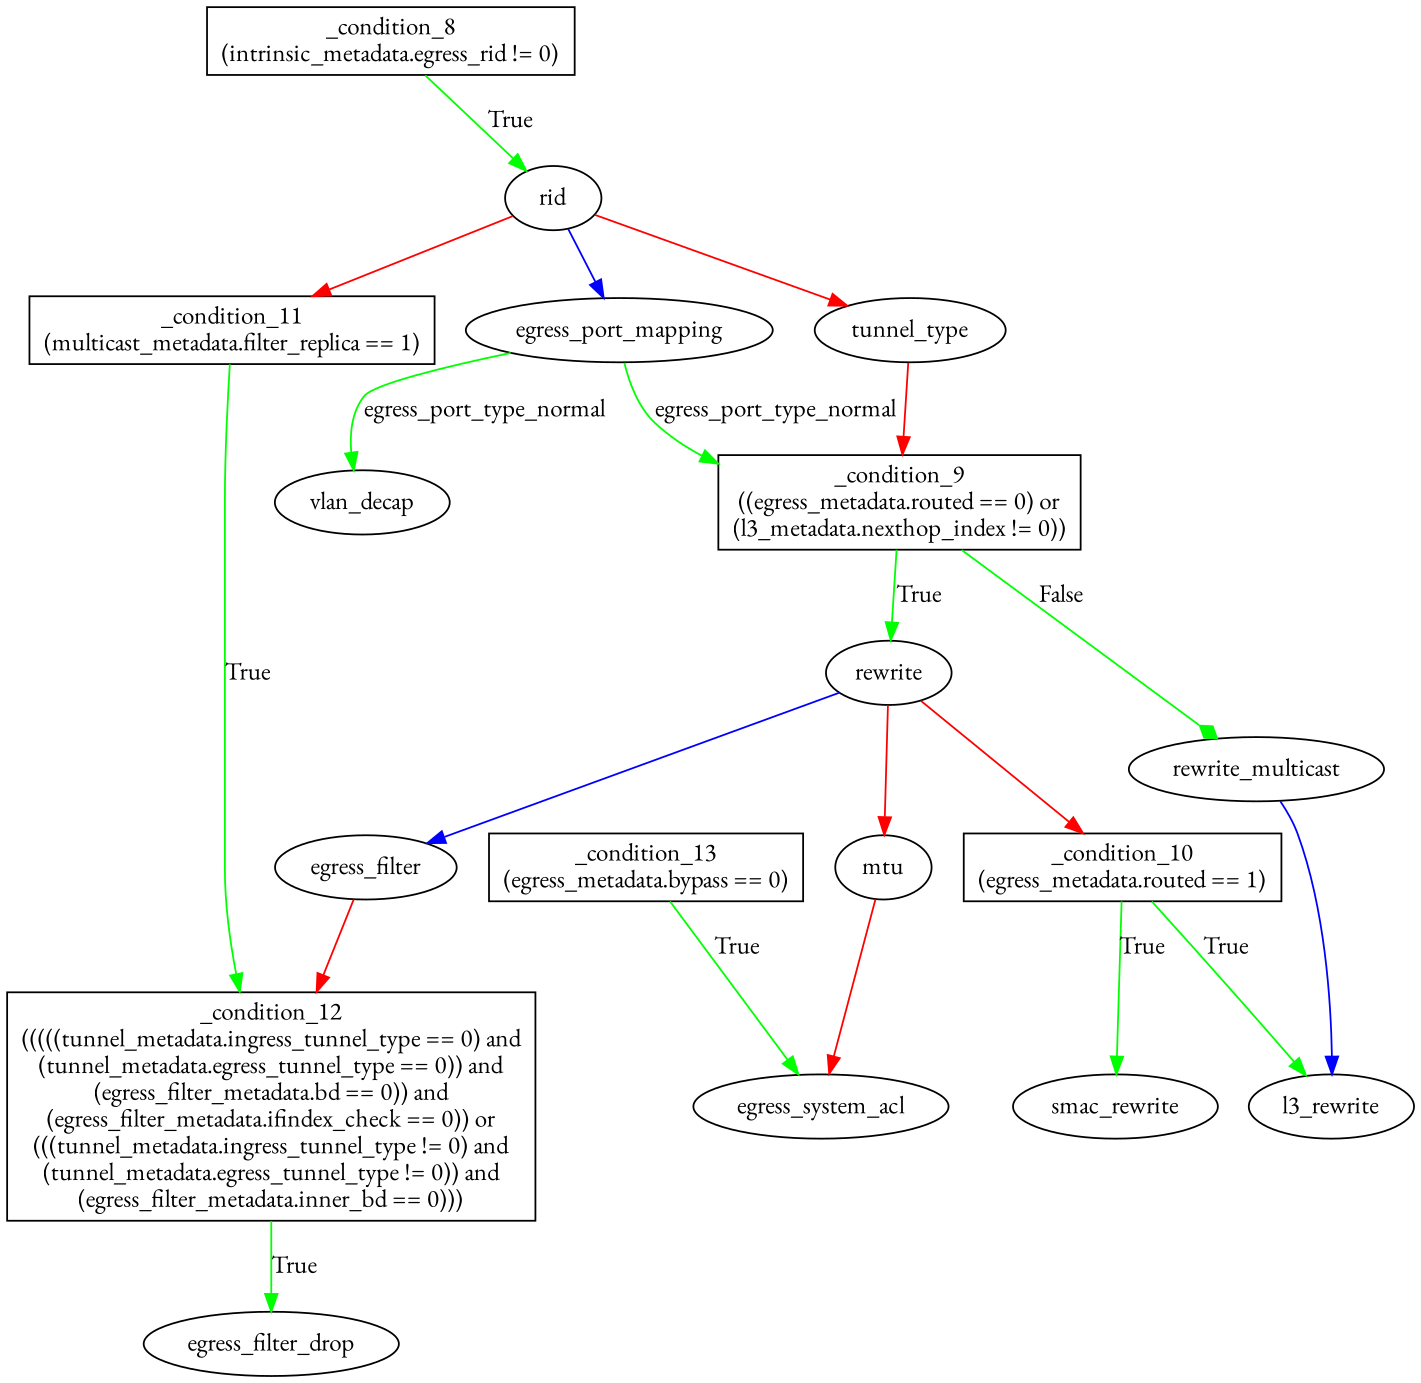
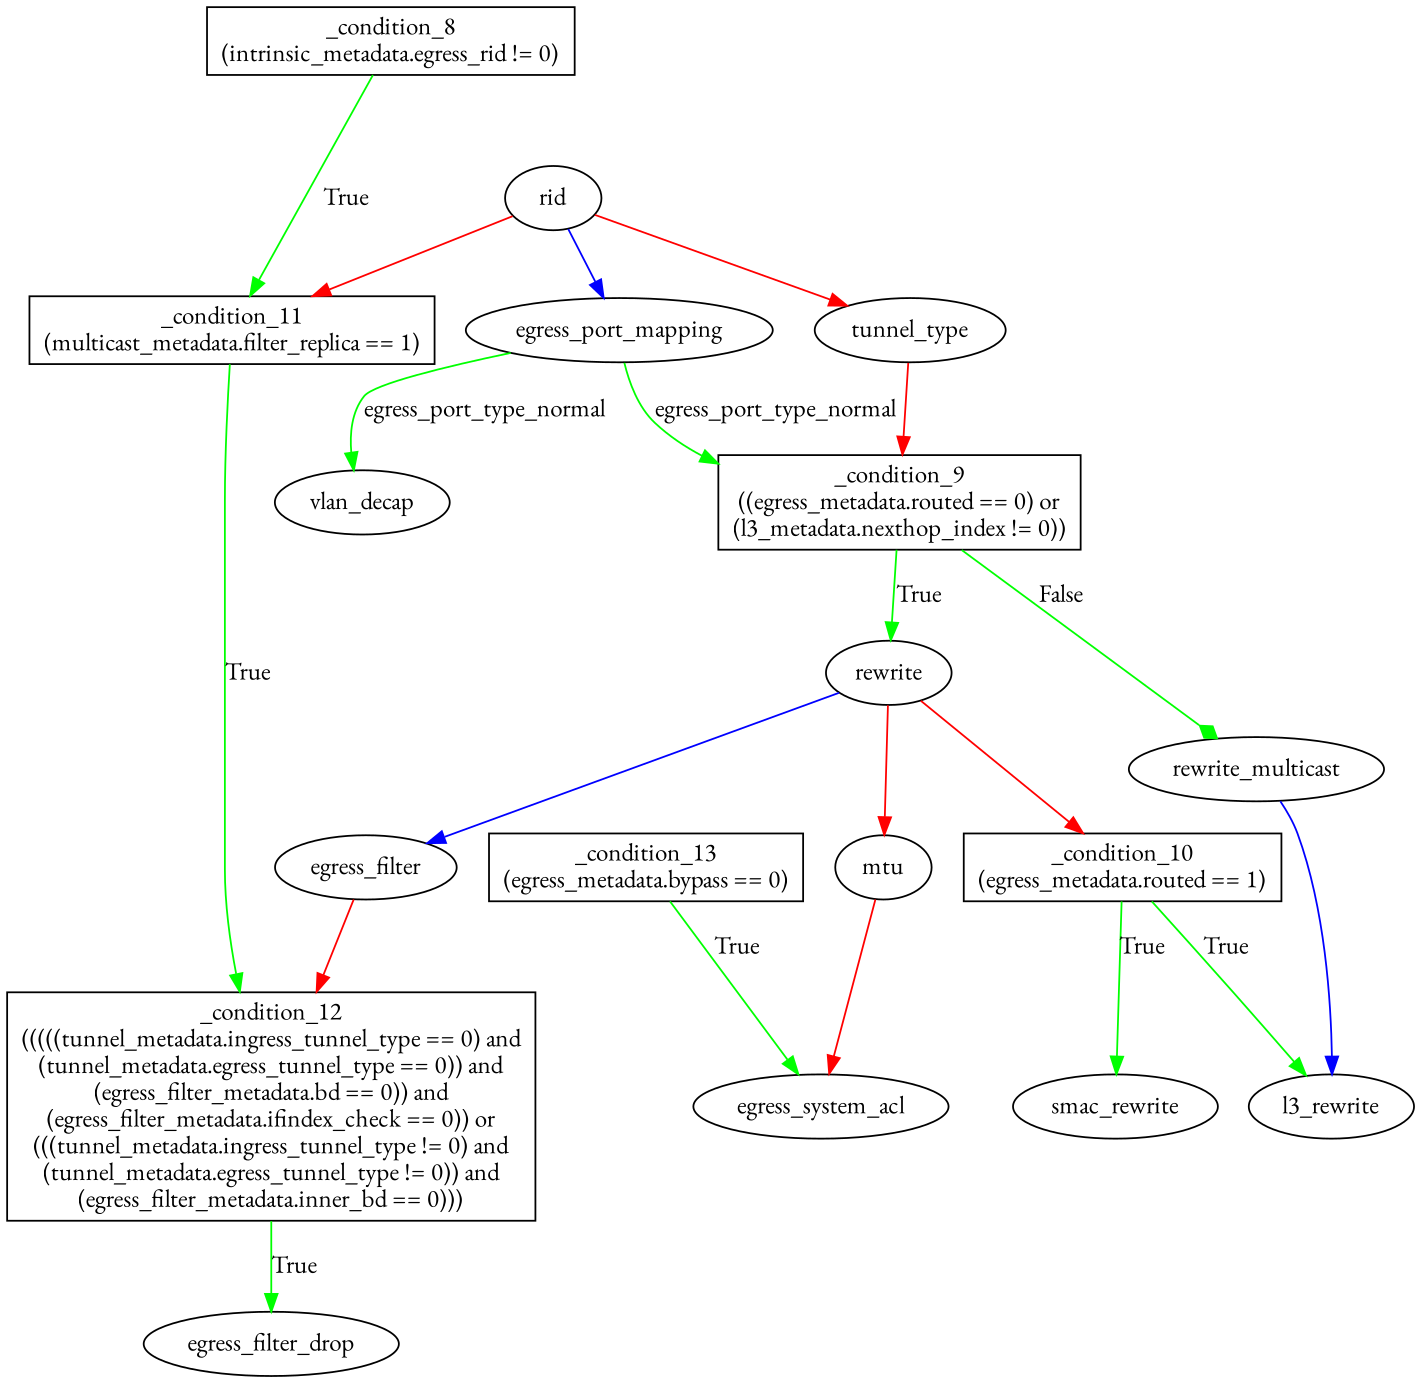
edge "_condition_8 (intrinsic_metadata.egress_rid != 0)" -> "rid": now "_condition_8 (intrinsic_metadata.egress_rid != 0)" -> "_condition_11 (multicast_metadata.filter_replica == 1)"
